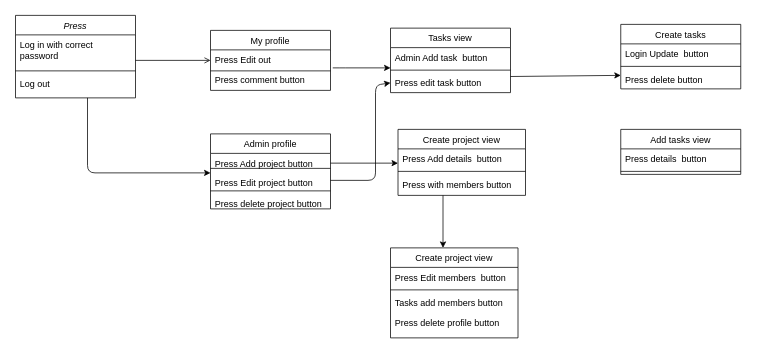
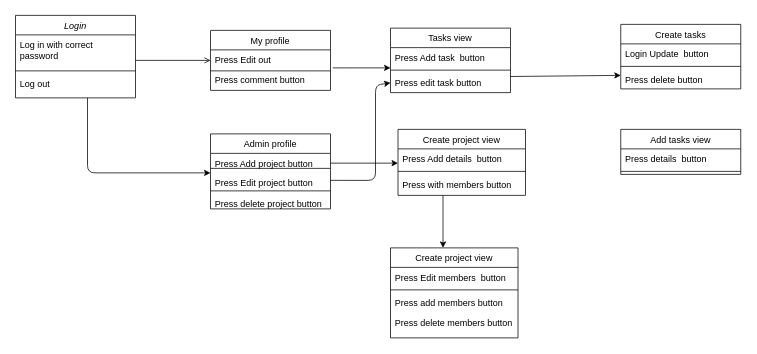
node "Press": label "Press" -> "Login"
node "Admin Add task button": label "Admin Add task button" -> "Press Add task button"
node "Tasks add members button": label "Tasks add members button" -> "Press add members button"
node "Press delete profile button": label "Press delete profile button" -> "Press delete members button"
